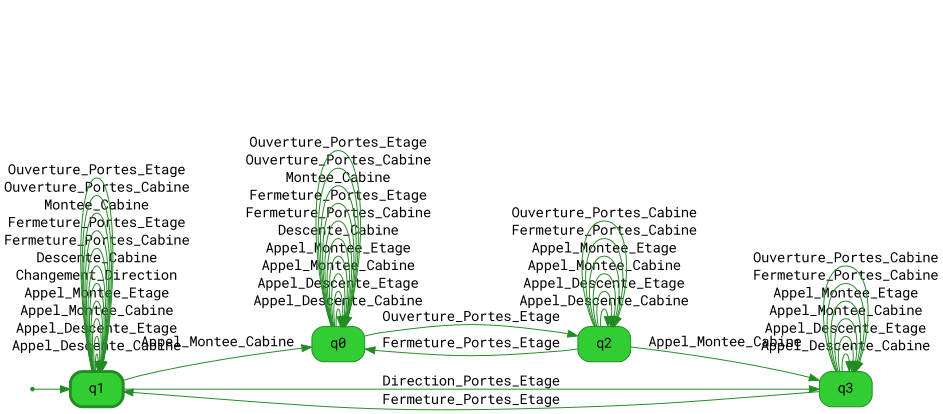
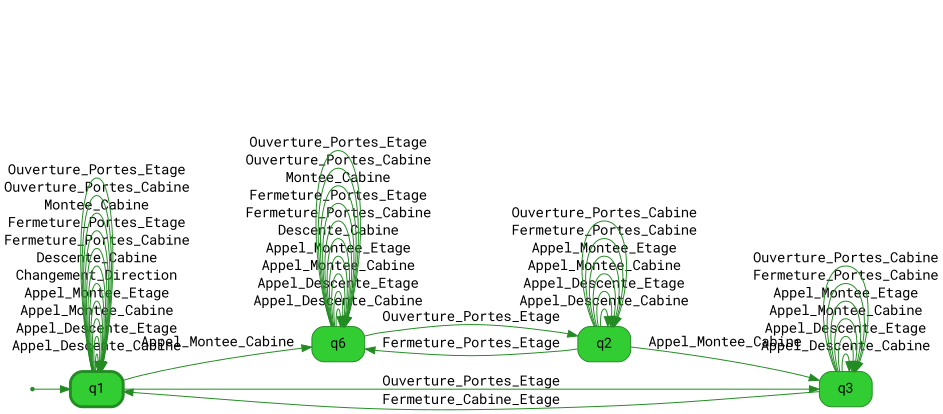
node "q0": label "q0" -> "q6"
edge "q1" -> "q3": label "Direction_Portes_Etage" -> "Ouverture_Portes_Etage"
edge "q3" -> "q1": label "Fermeture_Portes_Etage" -> "Fermeture_Cabine_Etage"
